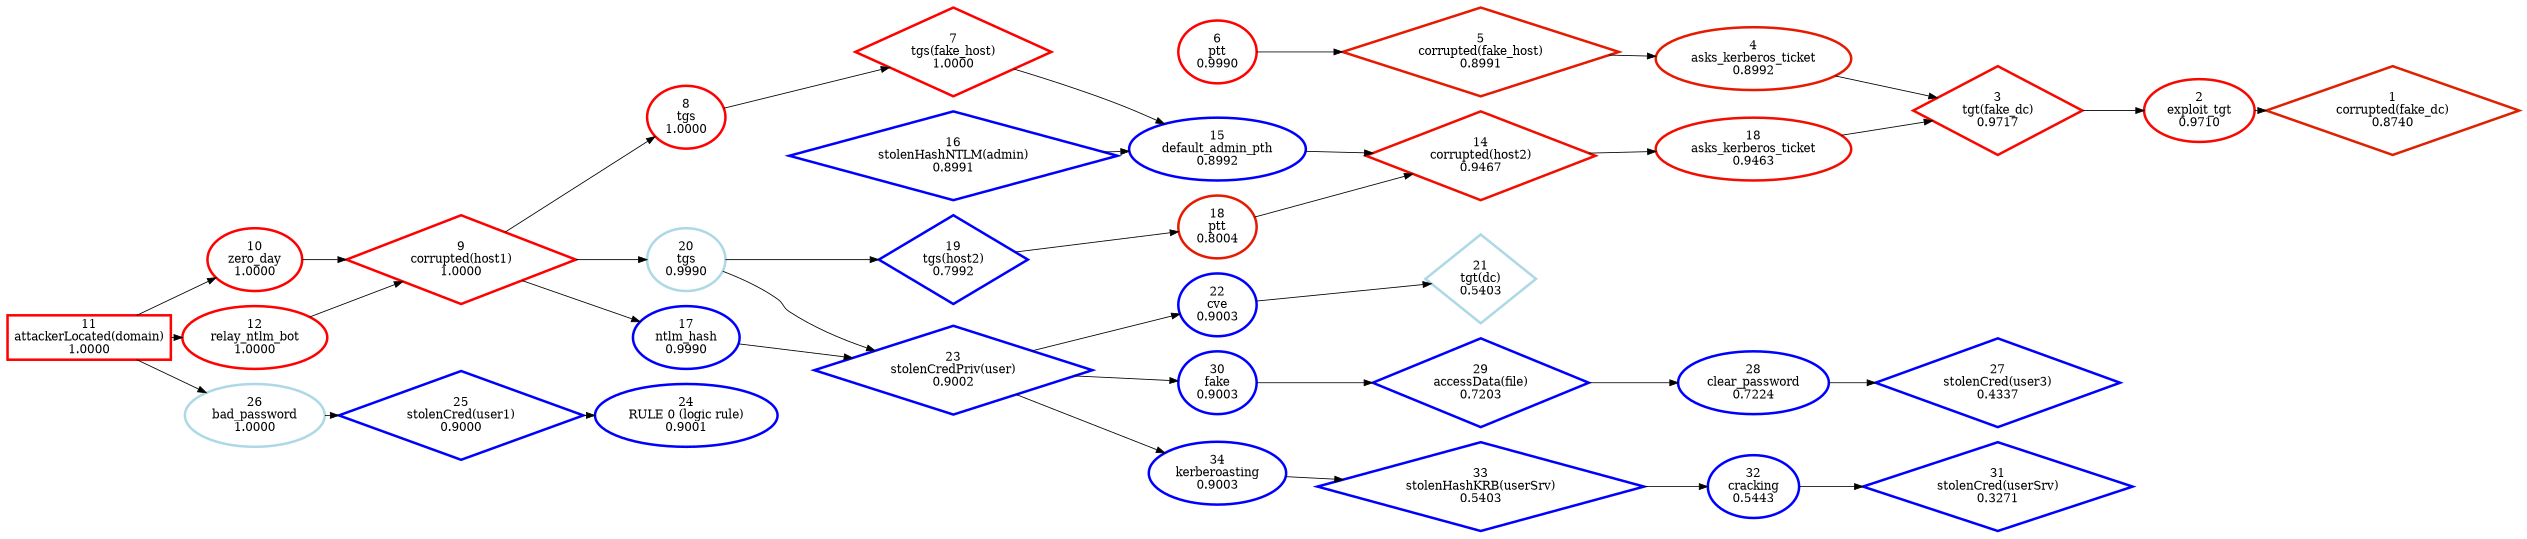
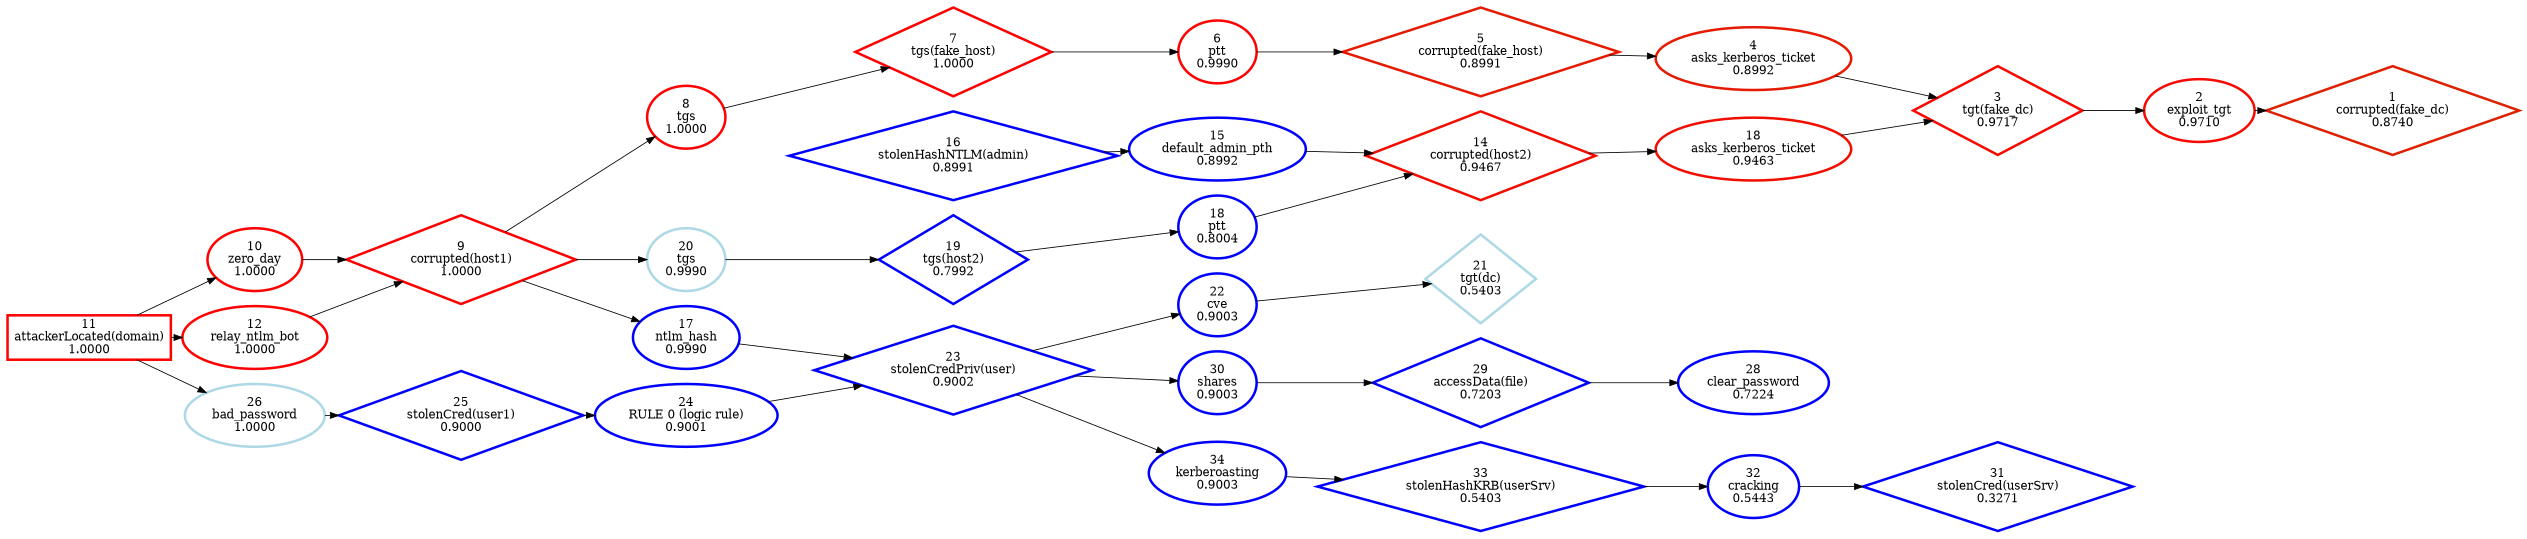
edge "7 tgs(fake_host) 1.0000" -> "15 default_admin_pth 0.8992": now "7 tgs(fake_host) 1.0000" -> "6 ptt 0.9990"
node "18 ptt 0.8004": color #e51a00 -> blue
edge "20 tgs 0.9990" -> "23 stolenCredPriv(user) 0.9002": now "24 RULE 0 (logic rule) 0.9001" -> "23 stolenCredPriv(user) 0.9002"
node "30 fake 0.9003": label "30 fake 0.9003" -> "30 shares 0.9003"
node "27 stolenCred(user3) 0.4337": removed
